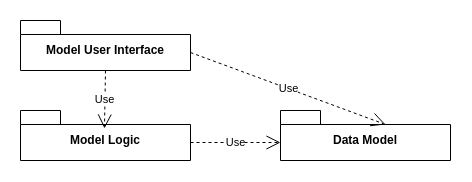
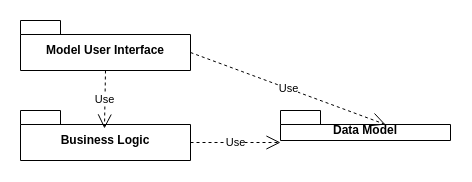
node "Data Model": size 170x50 -> 170x30
node "Model Logic": label "Model Logic" -> "Business Logic"
